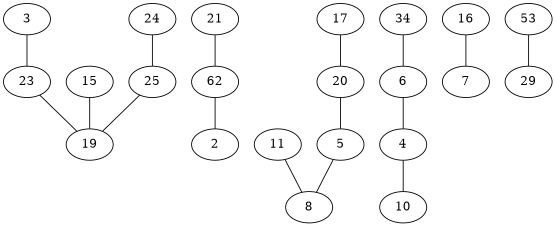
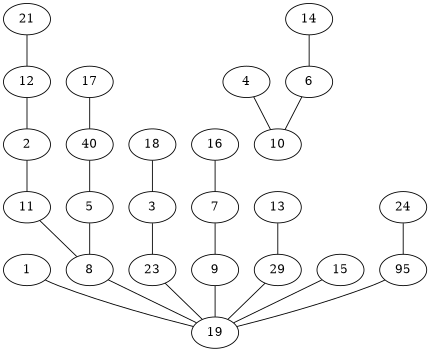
node "34": label "34" -> "14"
node "53": label "53" -> "13"
node "25": label "25" -> "95"
node "62": label "62" -> "12"
node "20": label "20" -> "40"
edge "6" -- "4": now "6" -- "10"
node "18": added
edge "2" -- "11": added
node "1": added
node "9": added
edge "8" -- "19": added
edge "29" -- "19": added
